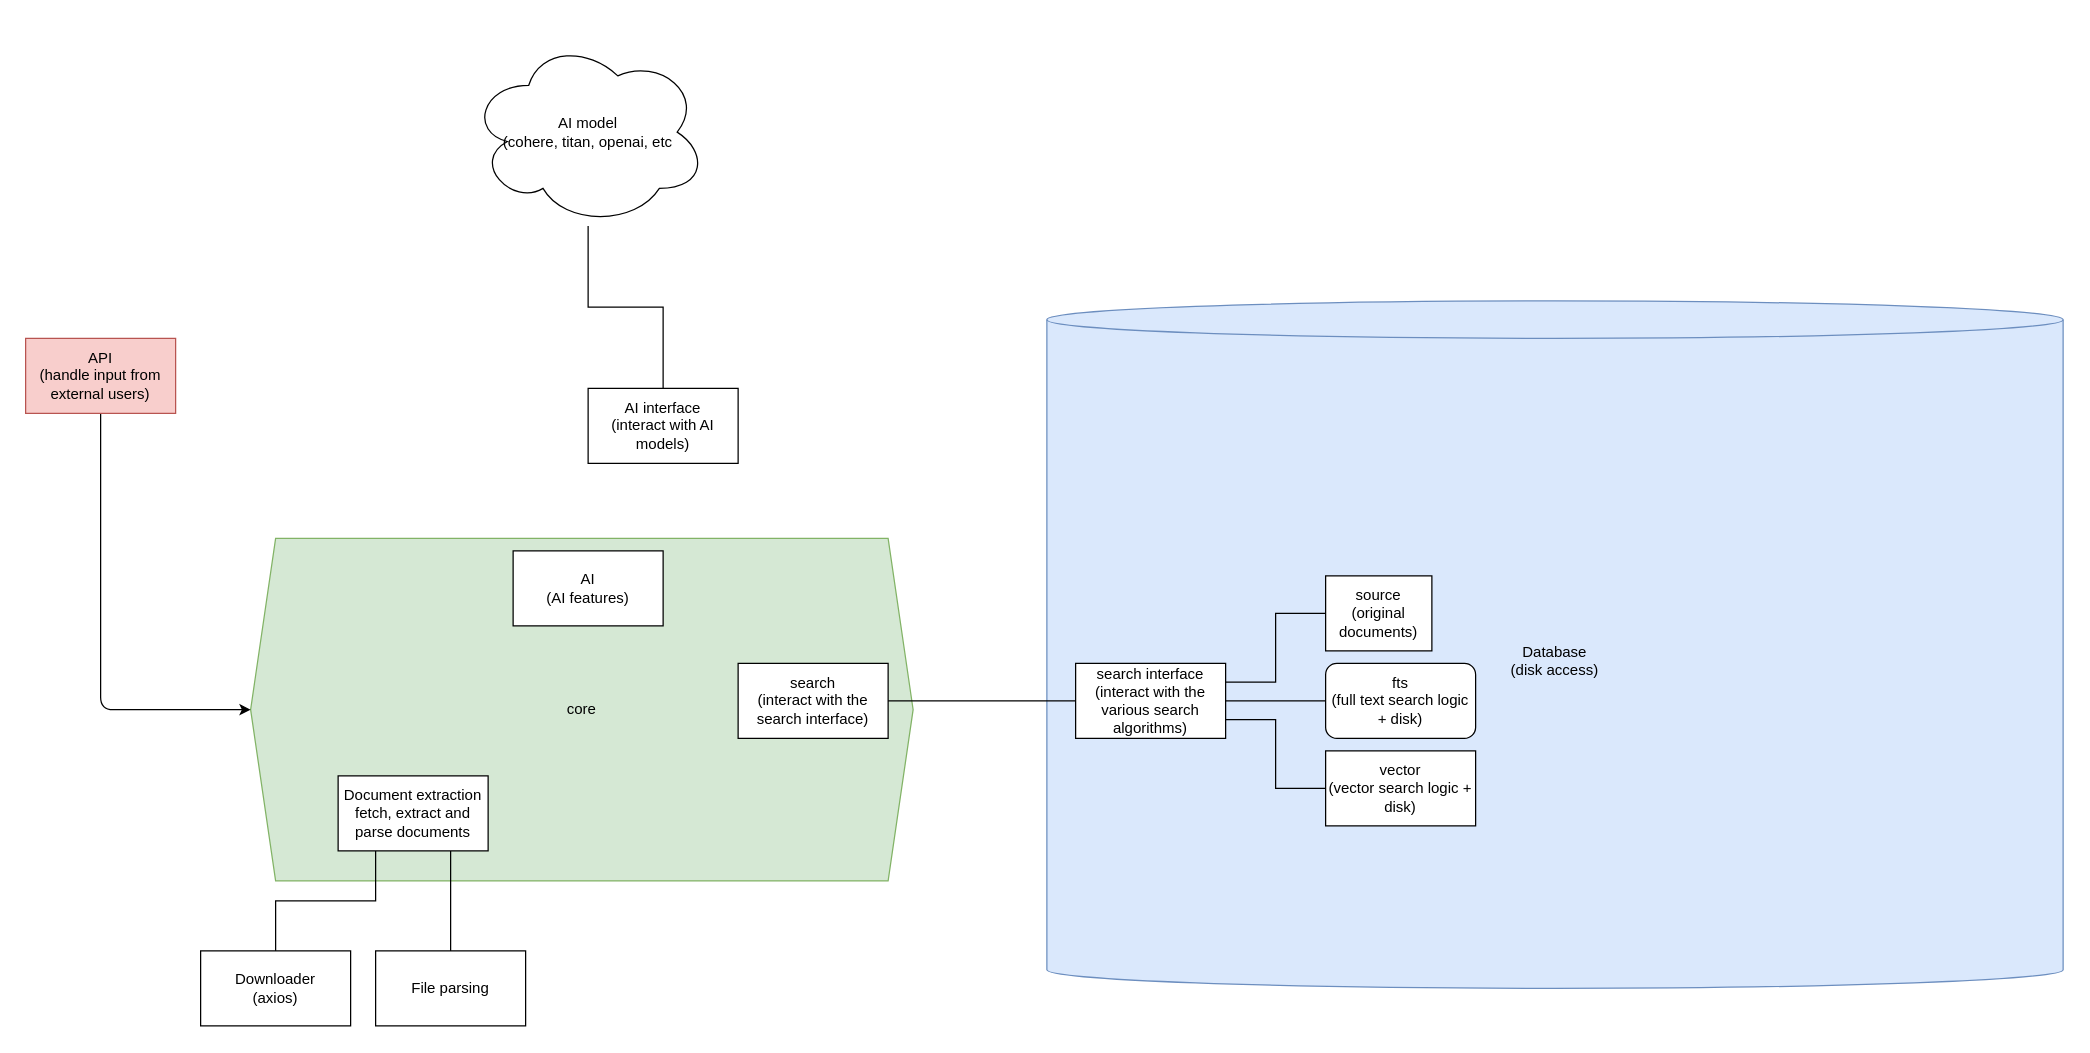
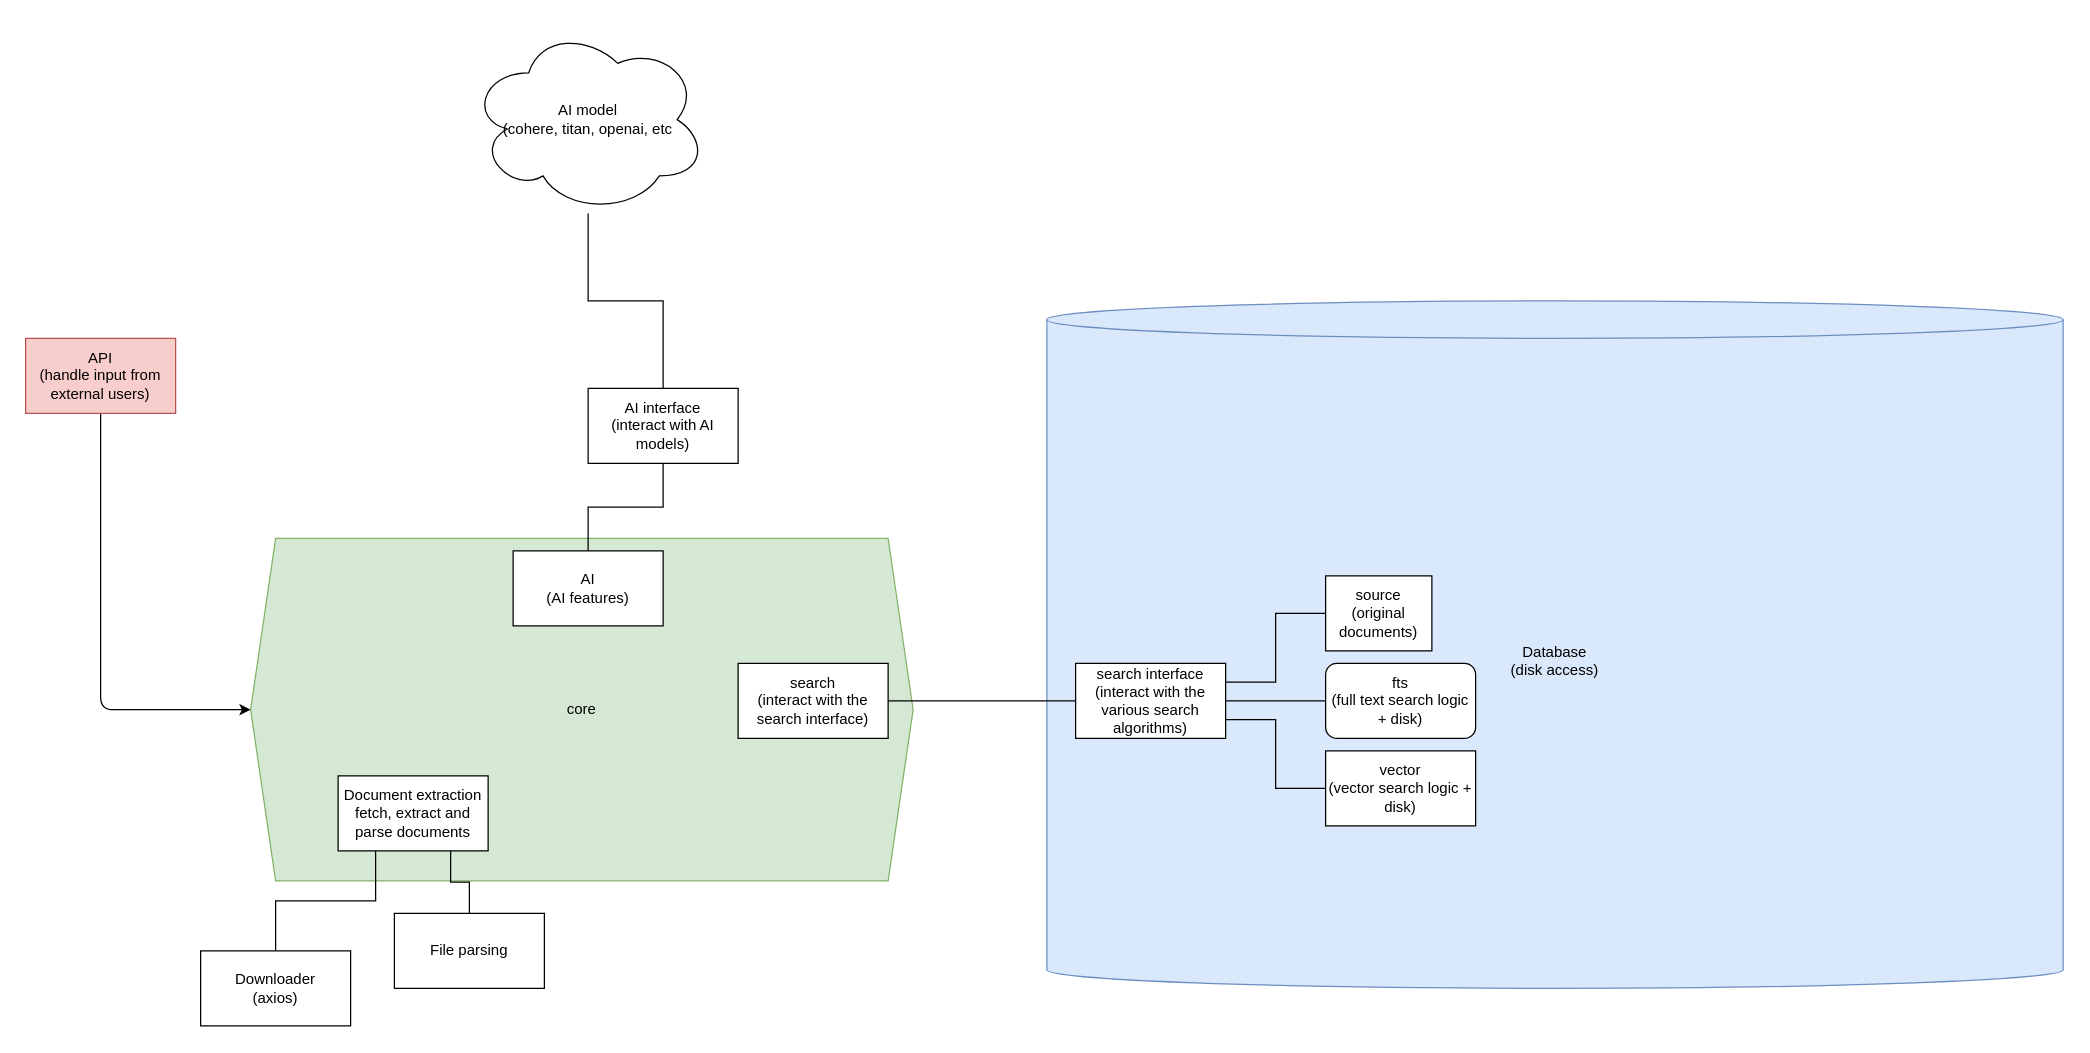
node "AI model (cohere, titan, openai, etc": moved (588, 132) -> (588, 119)
edge "AI interface (interact with AI models)" -- "AI (AI features)": added
node "File parsing": moved (451, 988) -> (469, 951)
